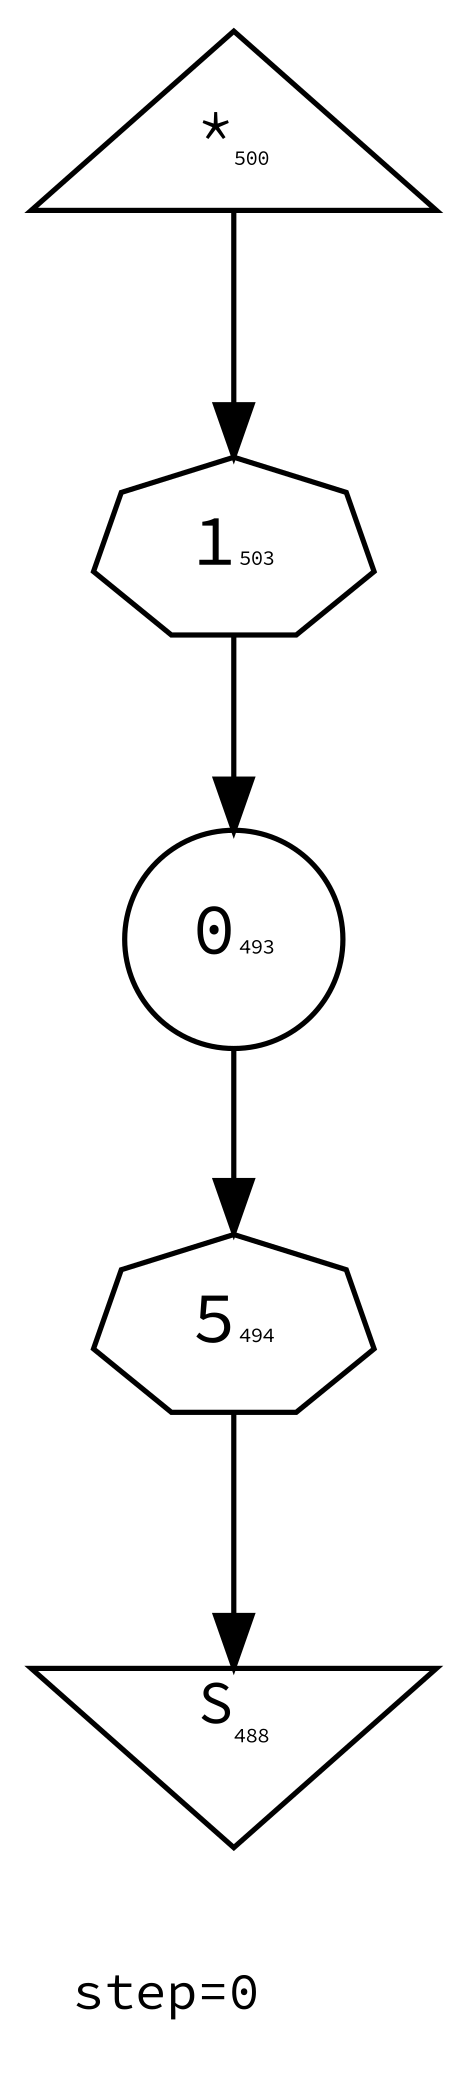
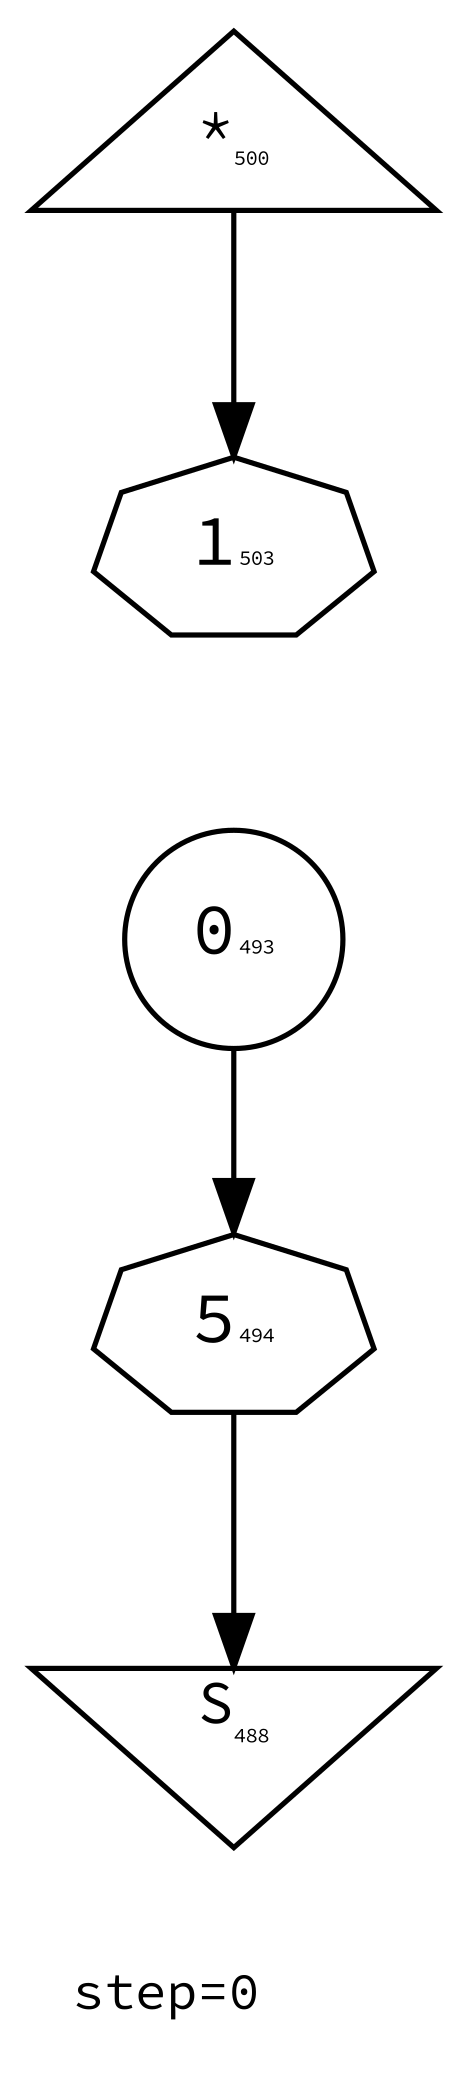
edge "1" -> "0": removed
